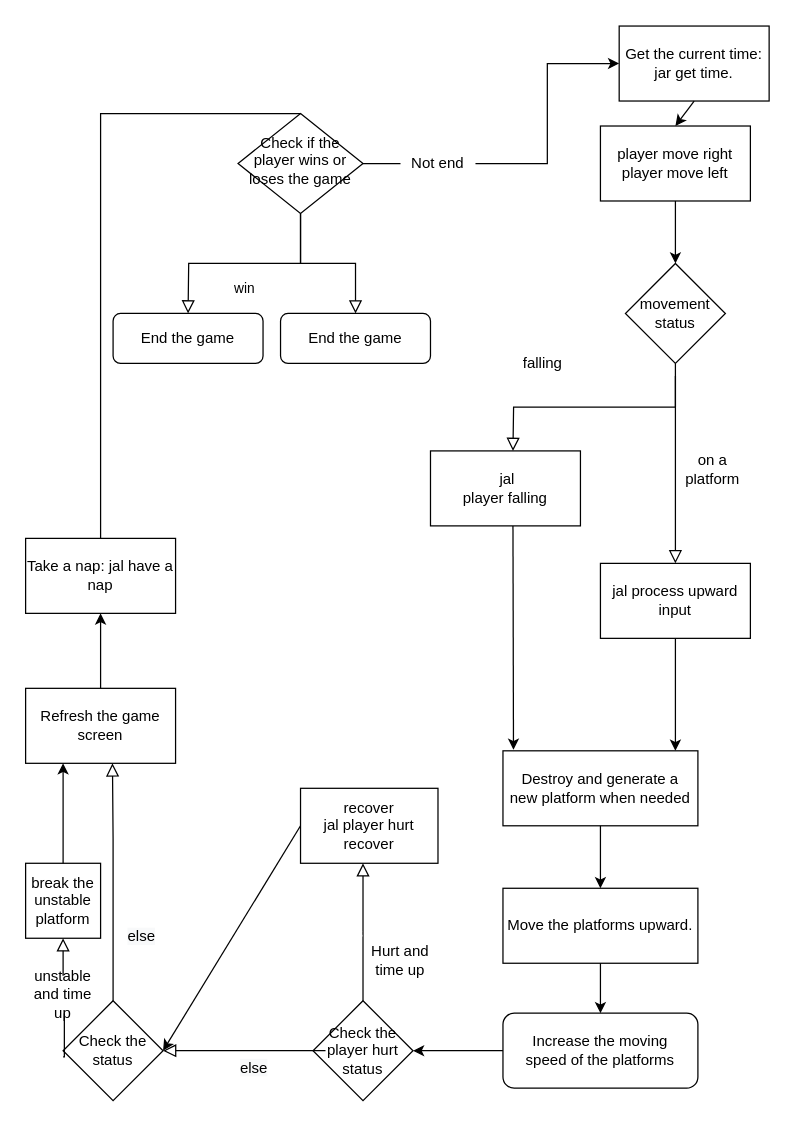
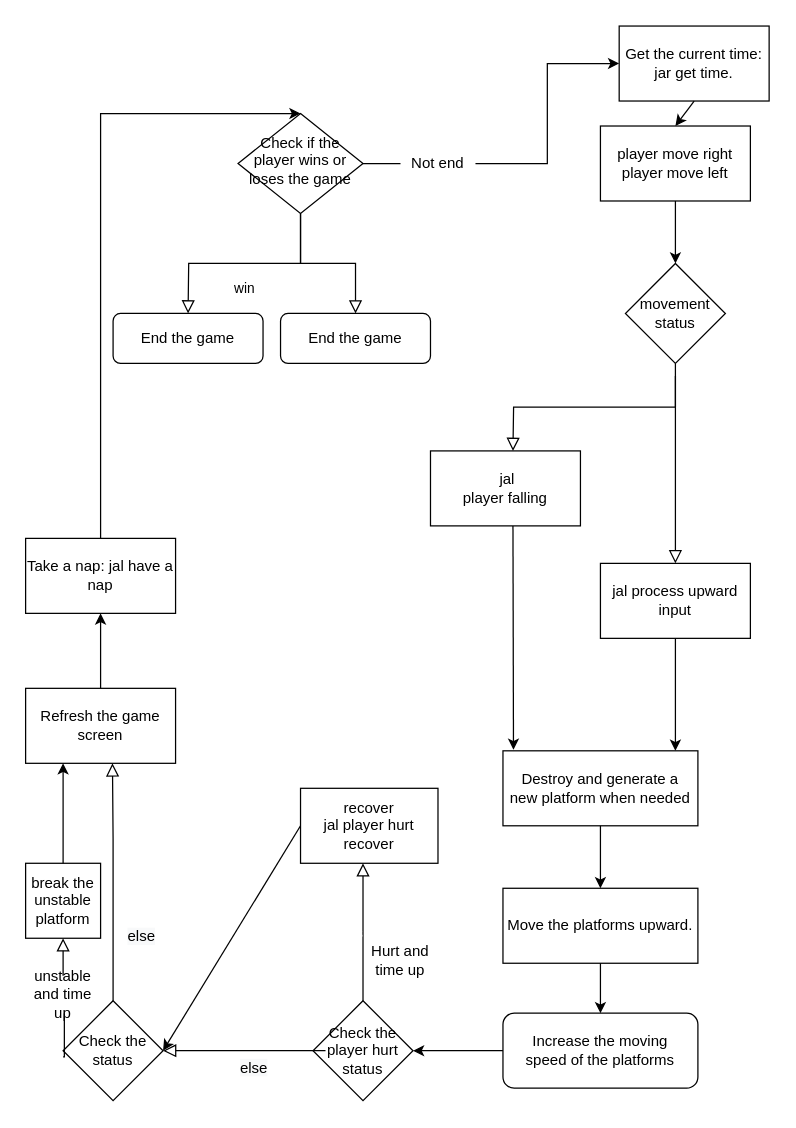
edge "Check if the player wins or loses the game" -- "Take a nap: jal have a nap": arrowhead none -> classic
node "falling": removed
node "on a platform": removed
